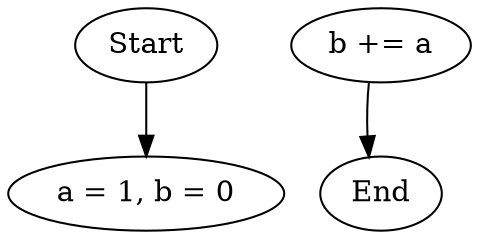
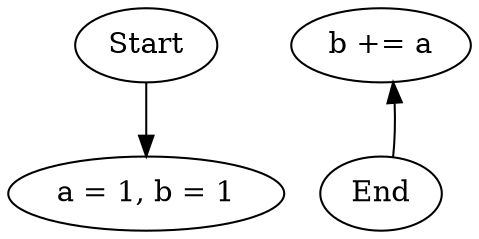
edge "b += a" -> "End": reversed
node "a = 1, b = 0": label "a = 1, b = 0" -> "a = 1, b = 1"
